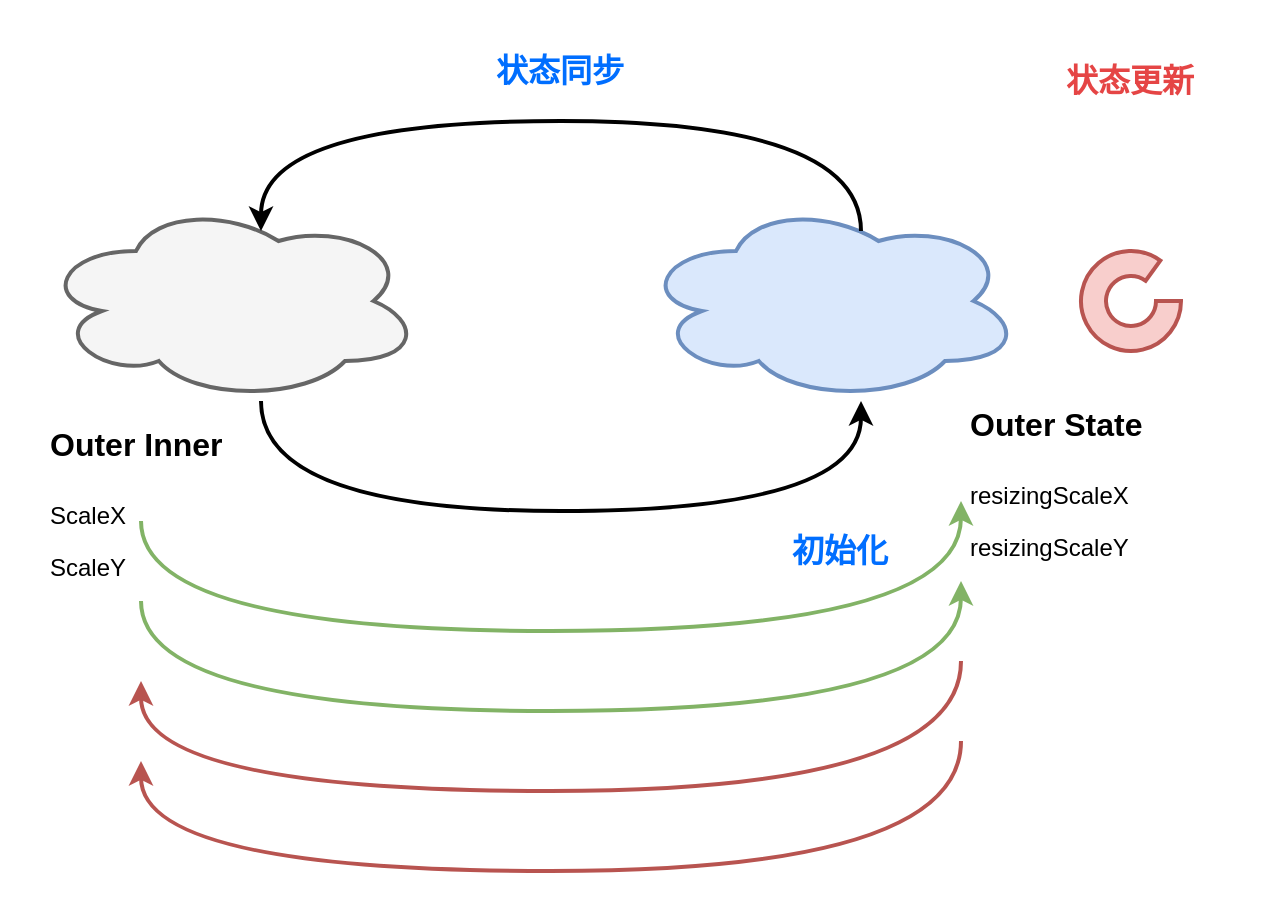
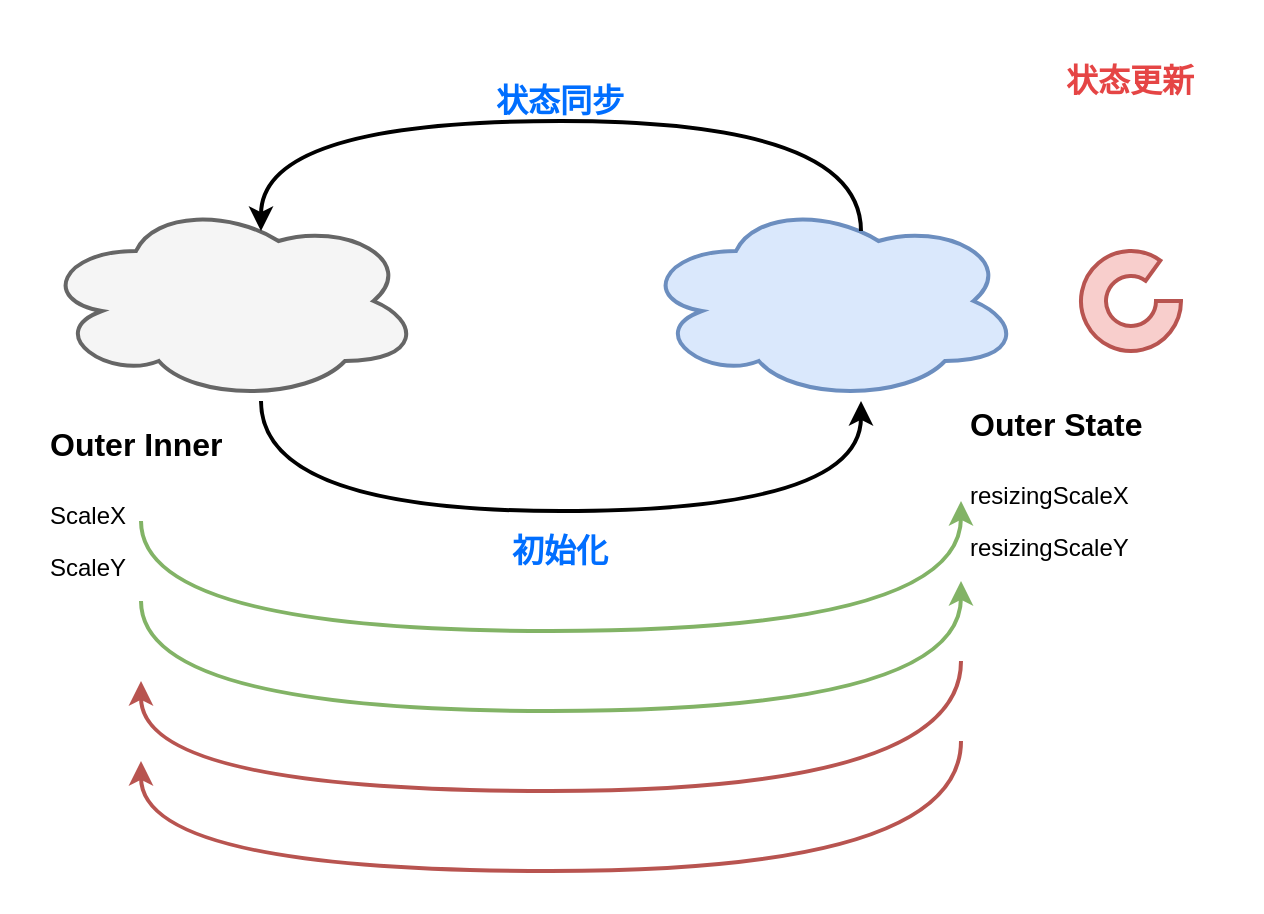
node "状态同步": moved (561, 71) -> (561, 101)
node "初始化": moved (841, 551) -> (561, 551)
